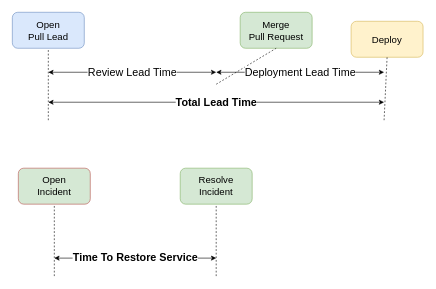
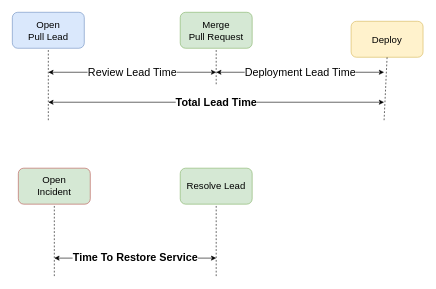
node "Merge Pull Request": moved (276, 30) -> (216, 30)
node "Resolve Incident": label "Resolve Incident" -> "Resolve Lead"
